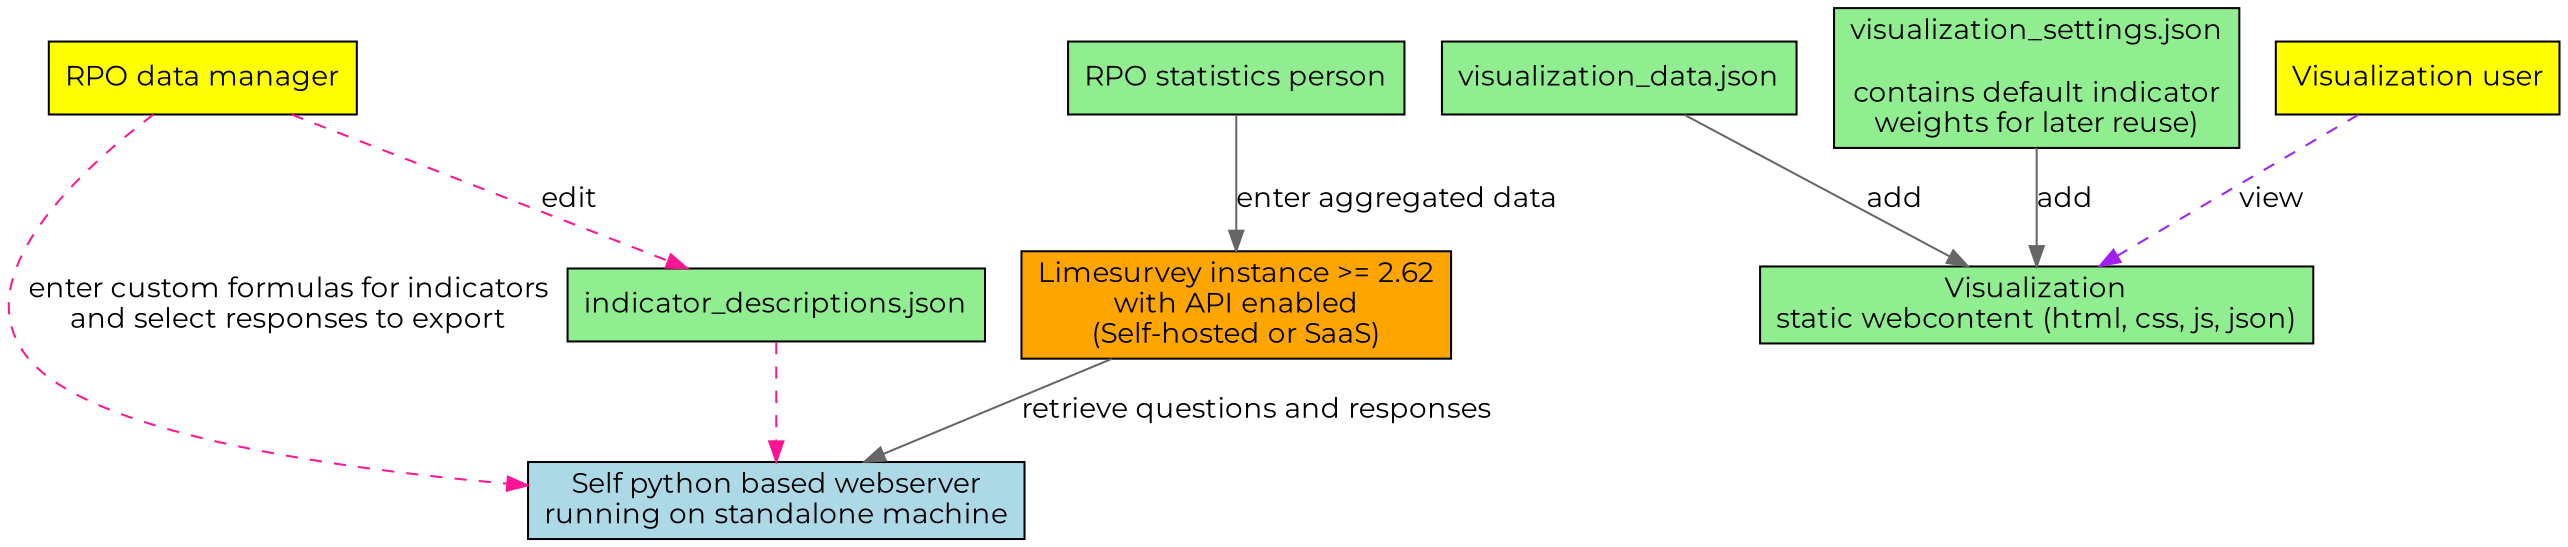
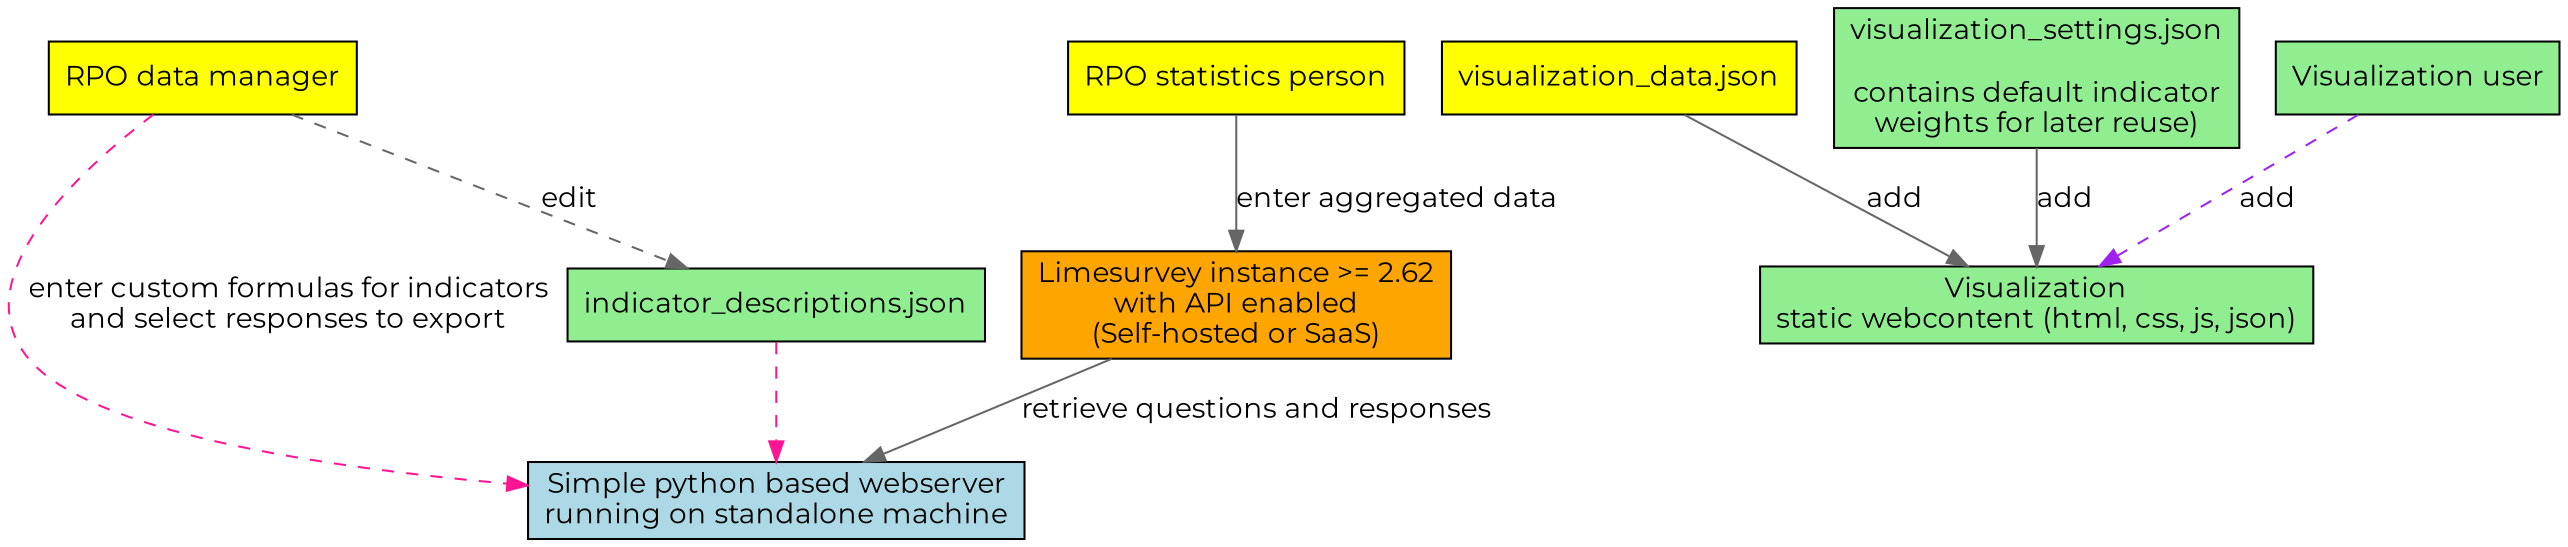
node "RPO statistics person": fillcolor lightgreen -> yellow
node "visualization_data.json": fillcolor lightgreen -> yellow
node "Visualization user": fillcolor yellow -> lightgreen
edge "RPO data manager" -> "indicator_descriptions.json": color deeppink -> gray40
edge "Visualization user" -> "Visualization static webcontent (html, css, js, json)": label "view" -> "add"
node "Self python based webserver running on standalone machine": label "Self python based webserver running on standalone machine" -> "Simple python based webserver running on standalone machine"
